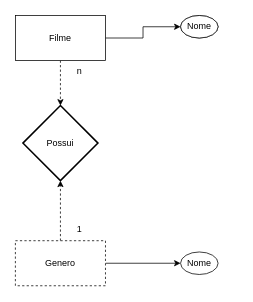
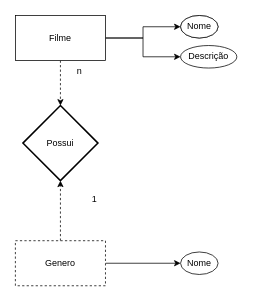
edge "Filme" -> "Descrição": added
node "Descrição": added
node "1": moved (79, 229) -> (94, 199)
